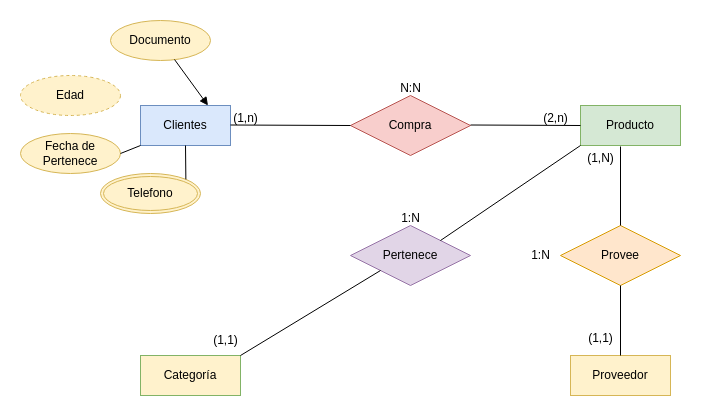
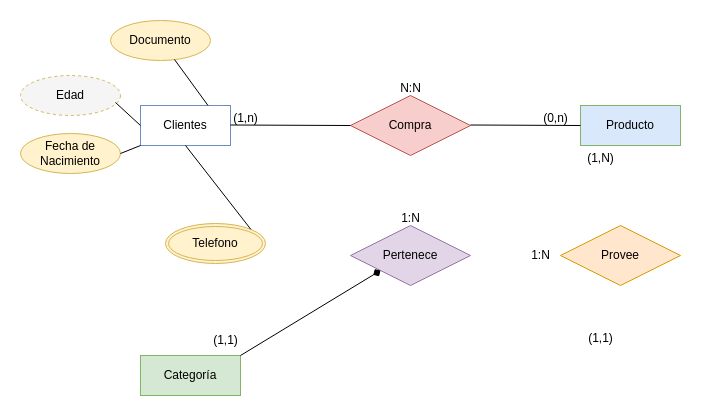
node "Edad": fillcolor #fff2cc -> #f5f5f5
edge "Documento" -> "Clientes": arrowhead block -> none
edge "Edad" -- "Clientes": added
node "(2,n)": label "(2,n)" -> "(0,n)"
node "Clientes": fillcolor #dae8fc -> #ffffff
node "Producto": fillcolor #d5e8d4 -> #dae8fc
node "Fecha de Pertenece": label "Fecha de Pertenece" -> "Fecha de Nacimiento"
edge "Producto" -- "Provee": removed
edge "Producto" -- "Pertenece": removed
node "Telefono": moved (151, 194) -> (216, 244)
edge "Pertenece" -- "Categoría": arrowhead none -> diamond
edge "Provee" -- "Proveedor": removed
node "Categoría": fillcolor #fff2cc -> #d5e8d4
node "Proveedor": removed
